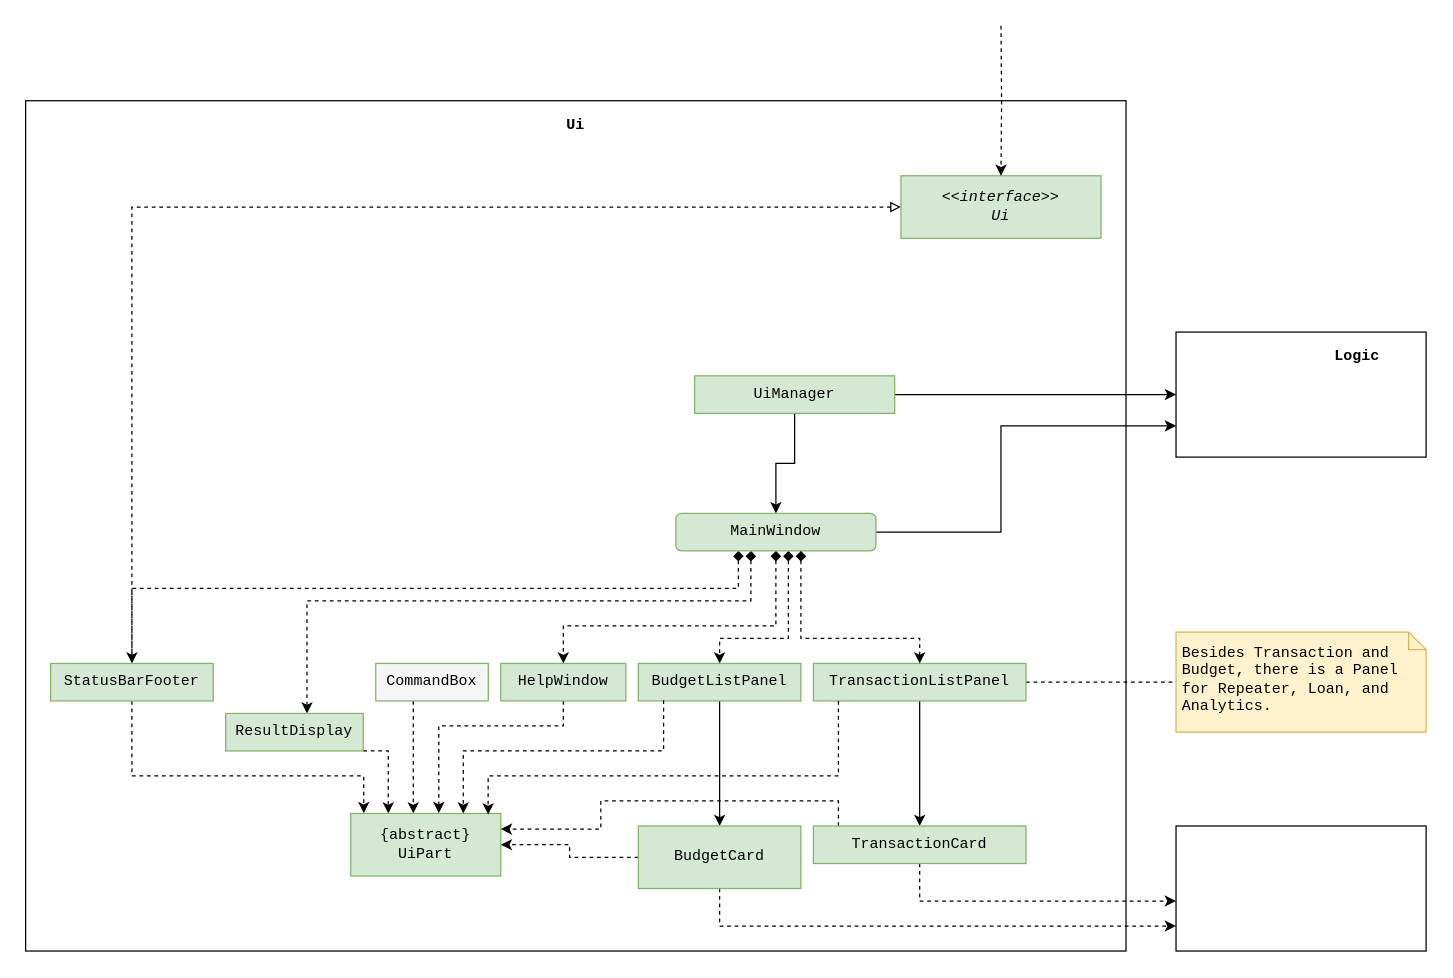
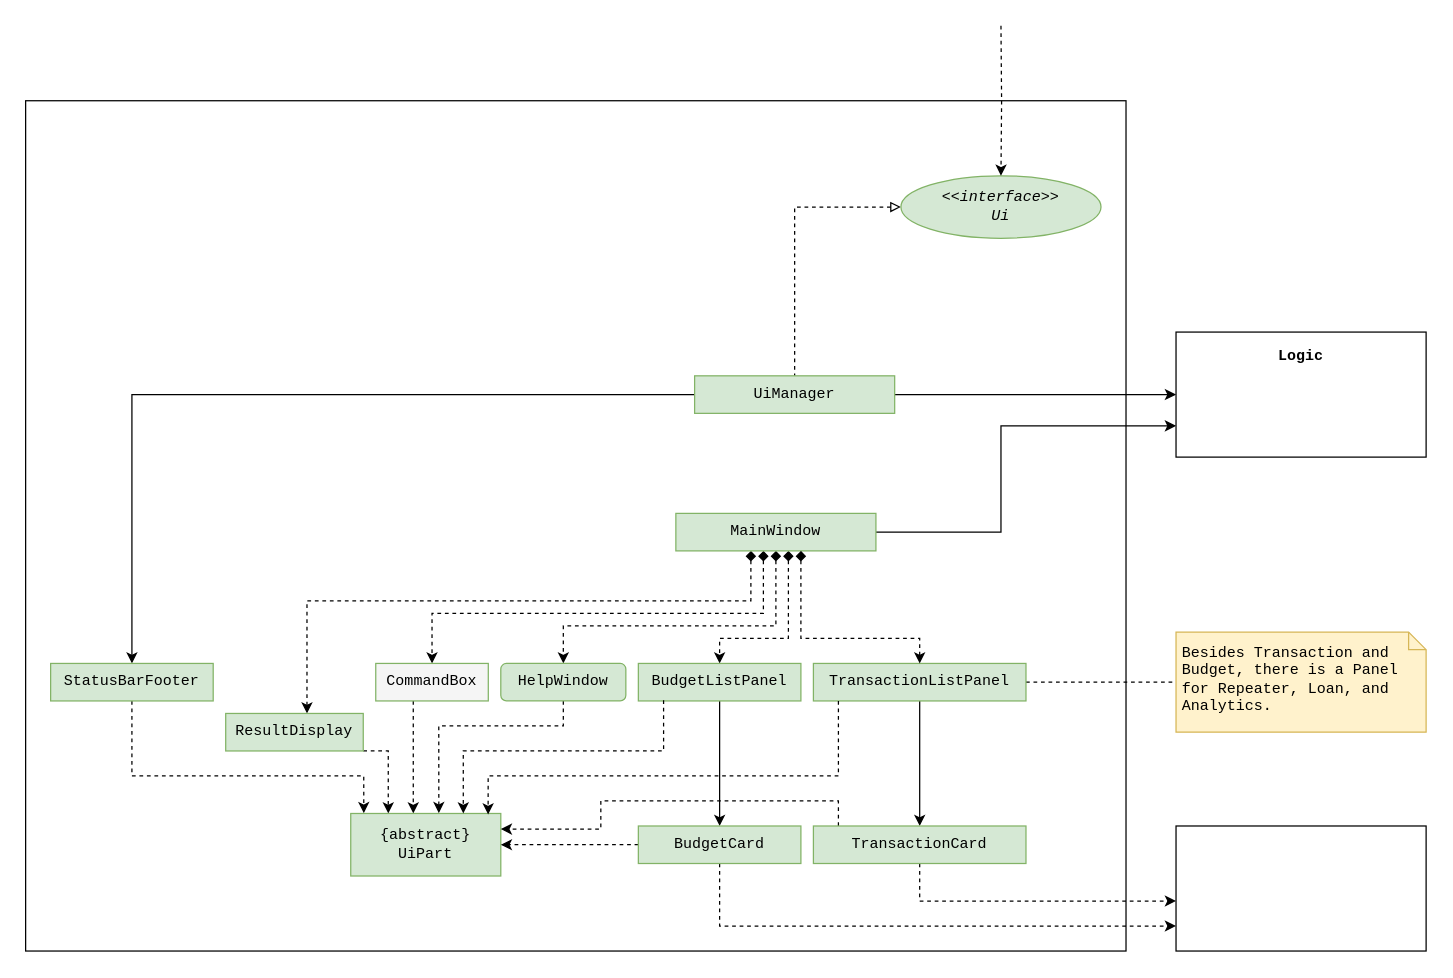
node "Ui": removed
edge "StatusBarFooter" -> "<<interface>> Ui": now "UiManager" -> "<<interface>> Ui"
node "<<interface>> Ui": shape rectangle -> ellipse
node "Logic": moved (1357, 357) -> (1301, 357)
edge "UiManager" -> "MainWindow": now "UiManager" -> "StatusBarFooter"
node "MainWindow": shape rounded rectangle -> rectangle
edge "MainWindow" -- "StatusBarFooter": removed
edge "MainWindow" -- "CommandBox": added
node "HelpWindow": shape rectangle -> rounded rectangle
node "BudgetCard": size 163x63 -> 163x38
